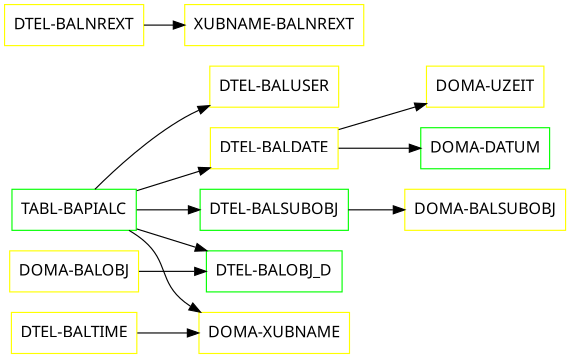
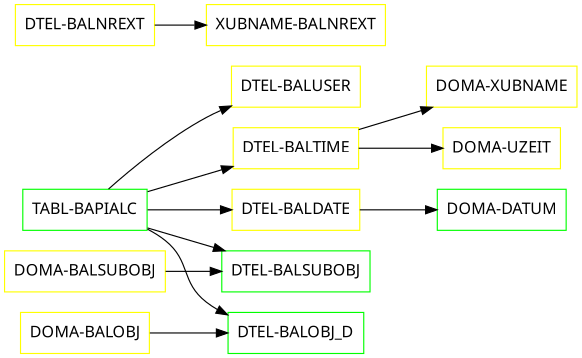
edge "DTEL-BALDATE" -> "DOMA-UZEIT": now "DTEL-BALTIME" -> "DOMA-UZEIT"
edge "DTEL-BALSUBOBJ" -> "DOMA-BALSUBOBJ": reversed
edge "TABL-BAPIALC" -> "DOMA-XUBNAME": now "TABL-BAPIALC" -> "DTEL-BALTIME"
